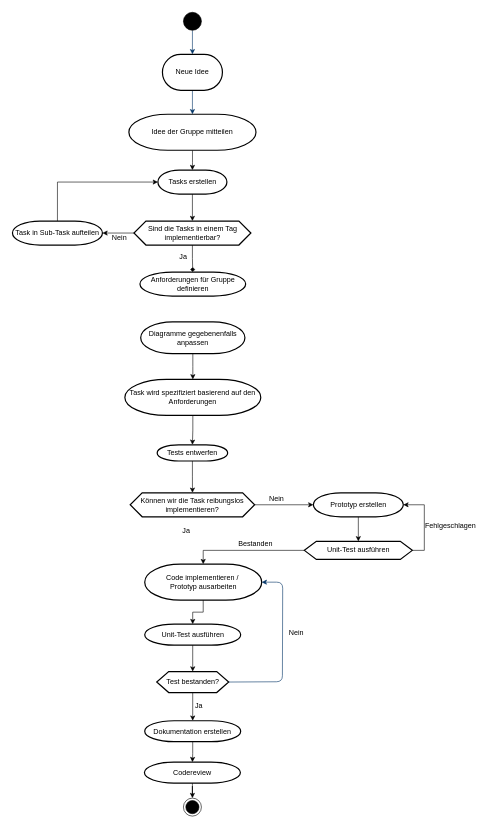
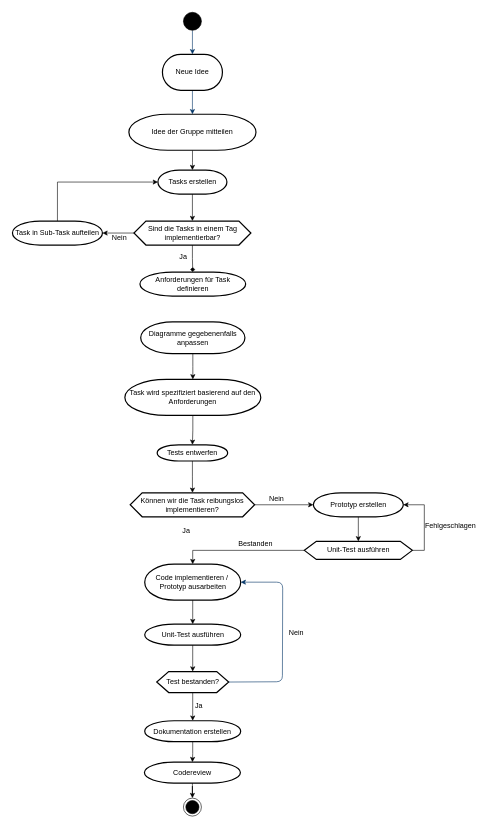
node "Anforderungen für Gruppe definieren": label "Anforderungen für Gruppe definieren" -> "Anforderungen für Task definieren"
node "Code implementieren / Prototyp ausarbeiten": size 117x36 -> 96x36
